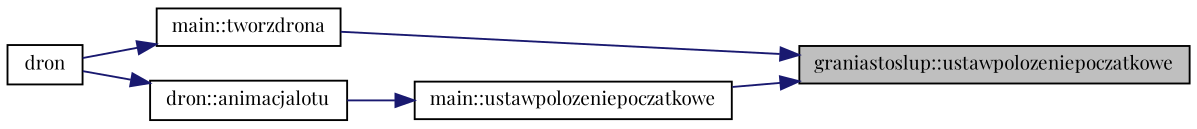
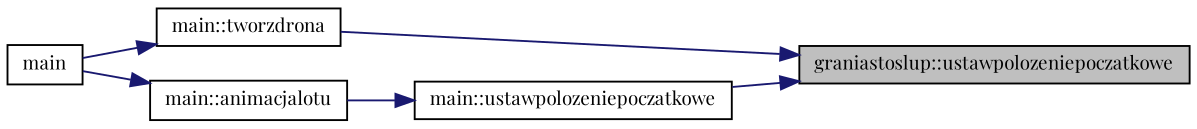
node "dron": label "dron" -> "main"
node "dron::animacjalotu": label "dron::animacjalotu" -> "main::animacjalotu"
